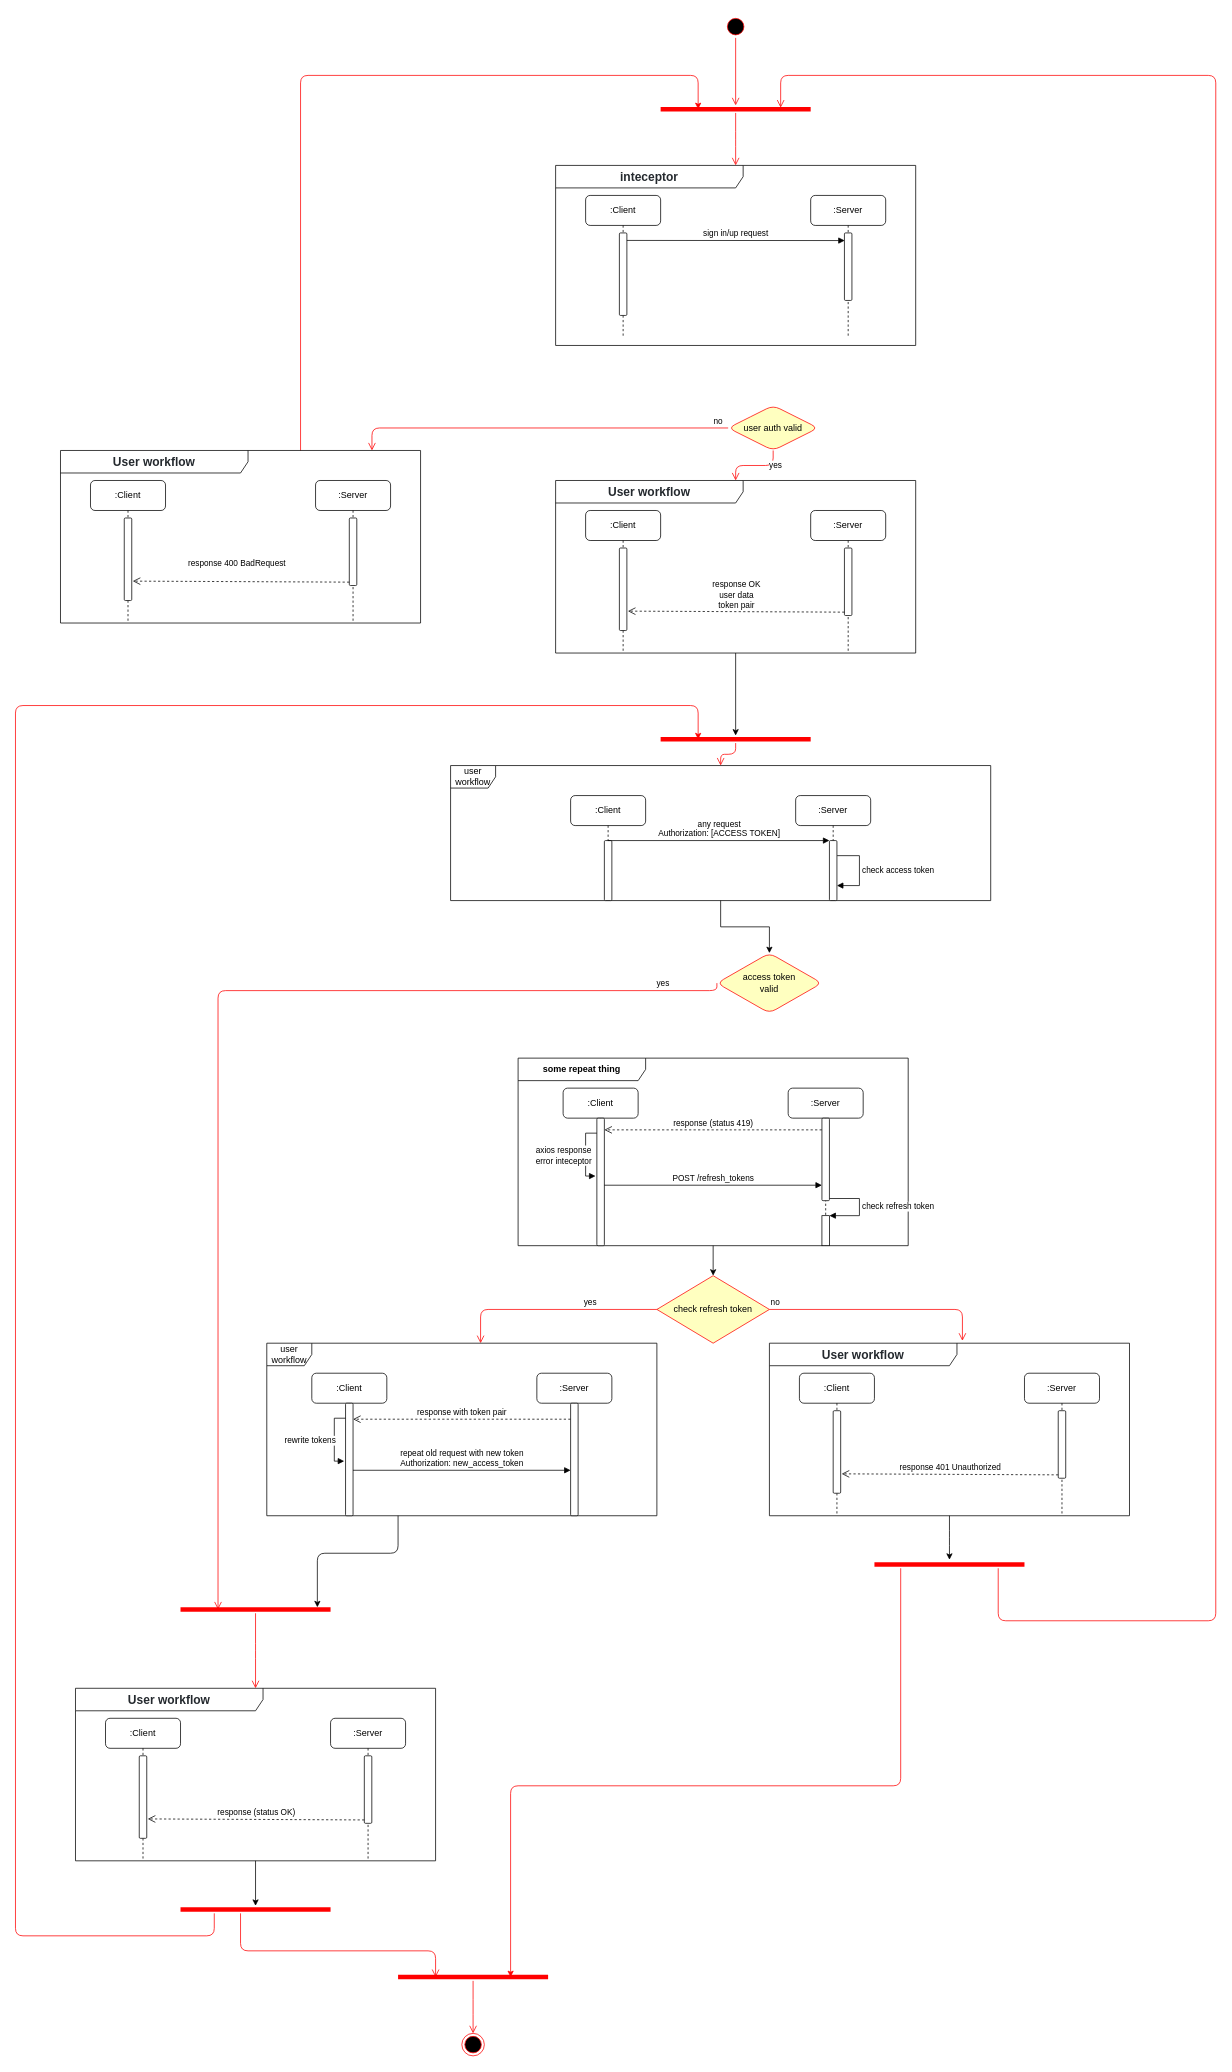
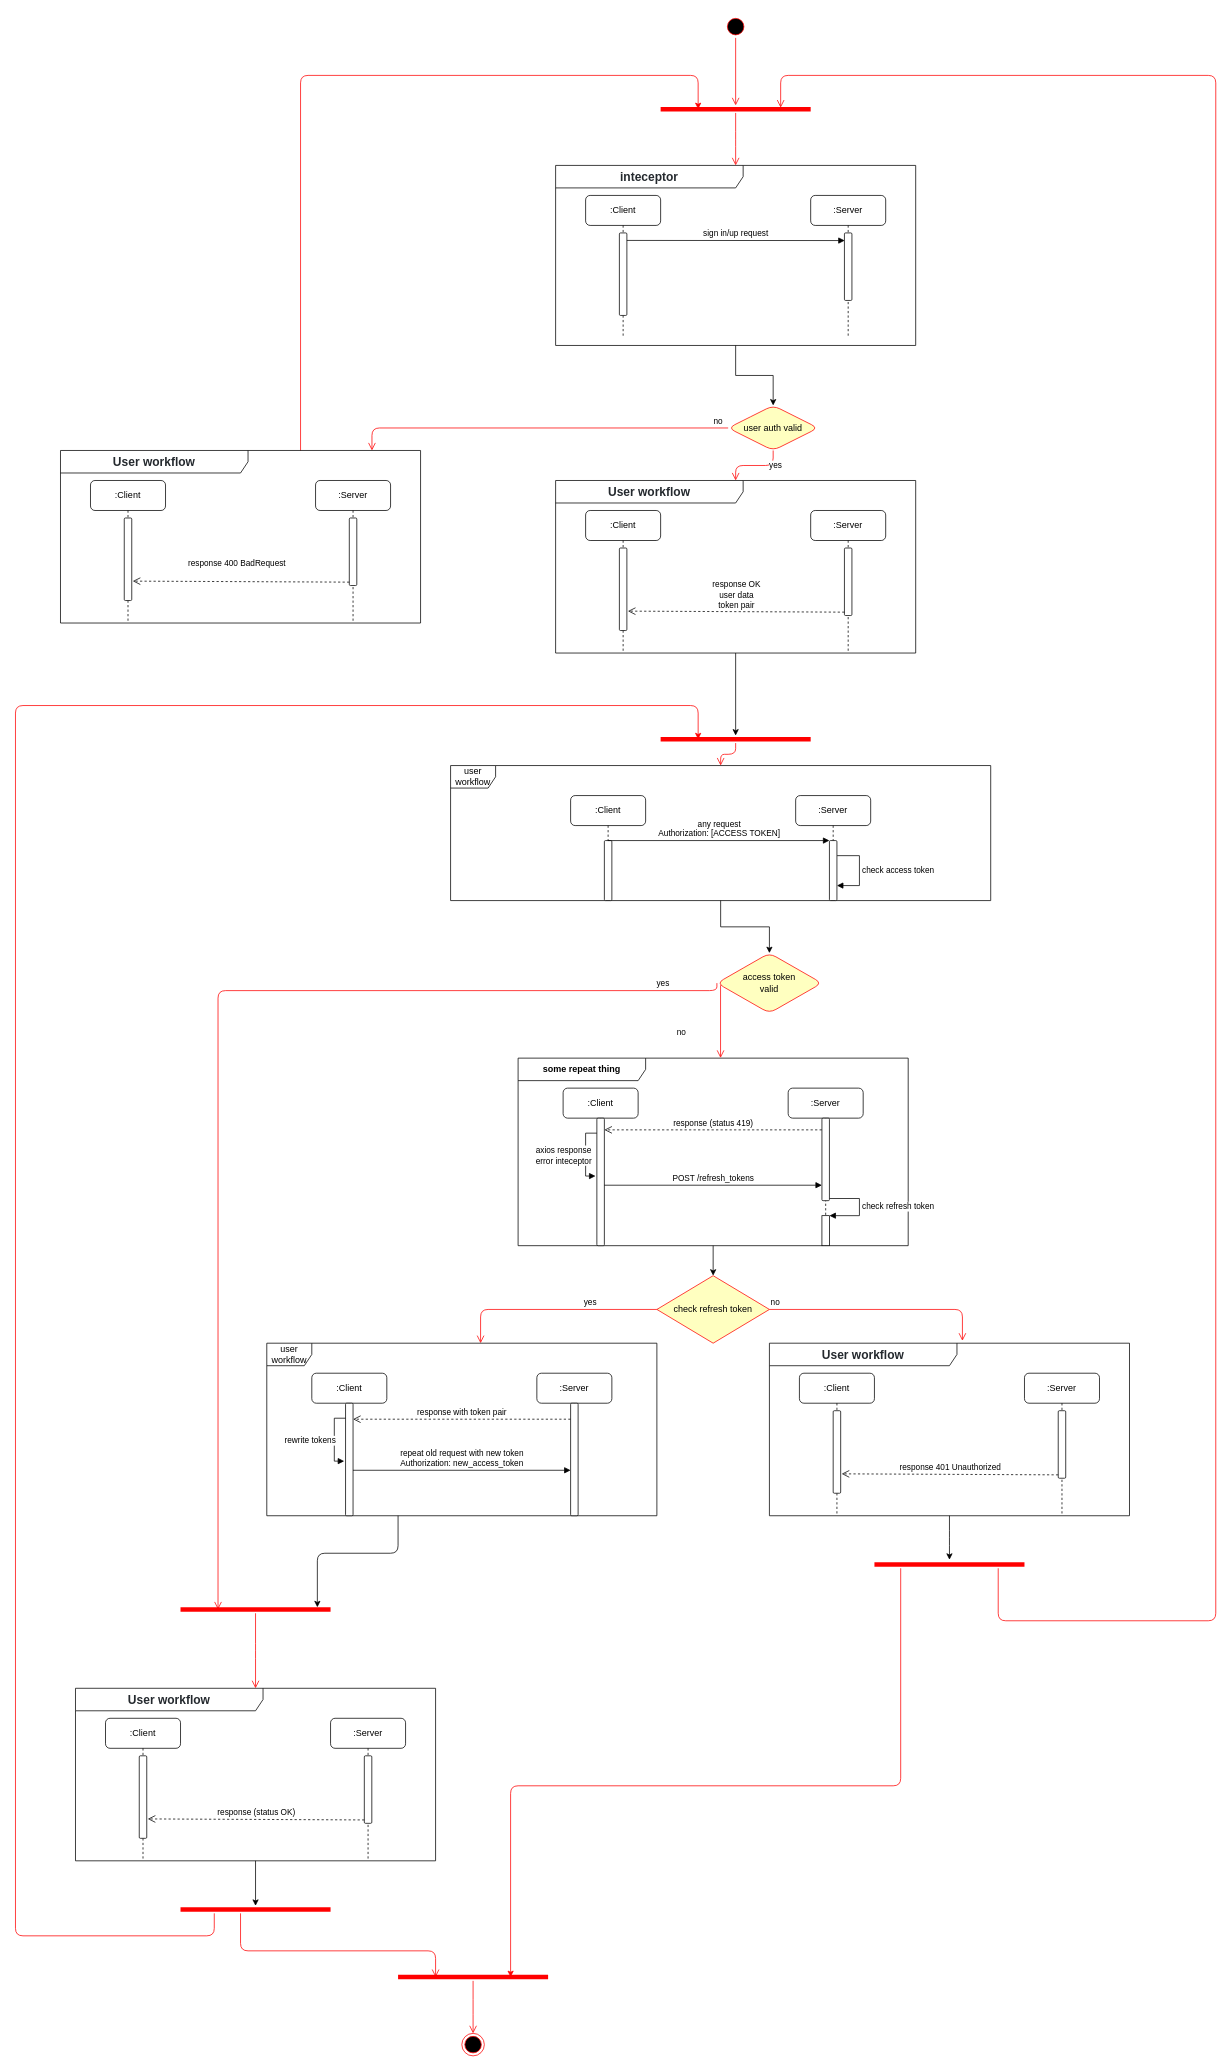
edge "inteceptor" -> "user auth valid": added
edge "access token valid" -> "some repeat thing": added, label "no"
